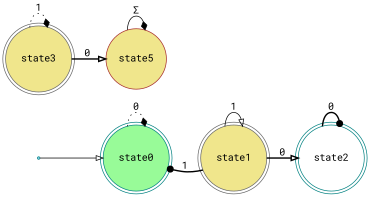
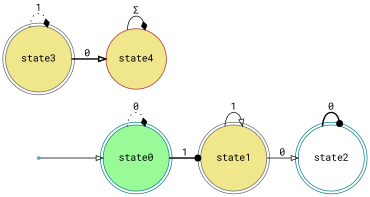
node "state5": label "state5" -> "state4"
edge "state1" -> "state2": style bold -> solid
edge "state1" -> "state0": reversed
